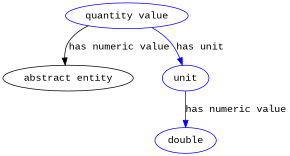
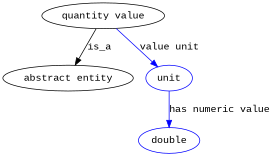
node "quantity value": color blue -> black
edge "quantity value" -> "abstract entity": label "has numeric value" -> "is_a"
edge "quantity value" -> "unit": label "has unit" -> "value unit"
